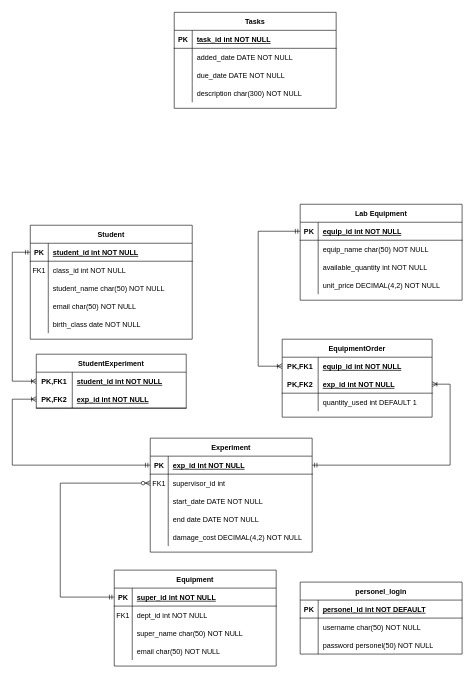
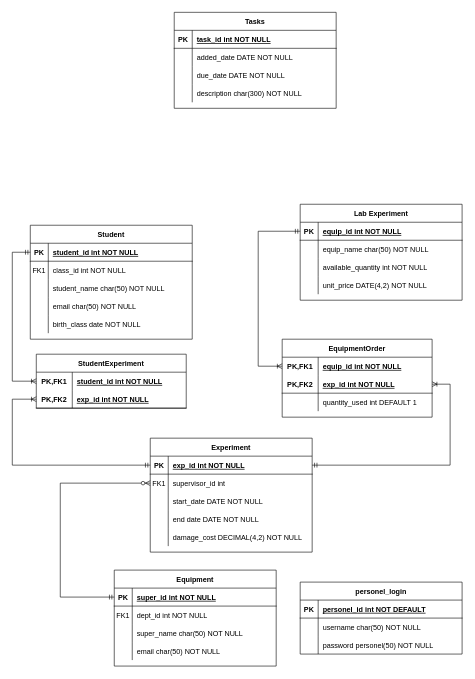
node "Lab Equipment": label "Lab Equipment" -> "Lab Experiment"
node "unit_price DECIMAL(4,2) NOT NULL": label "unit_price DECIMAL(4,2) NOT NULL" -> "unit_price DATE(4,2) NOT NULL"
